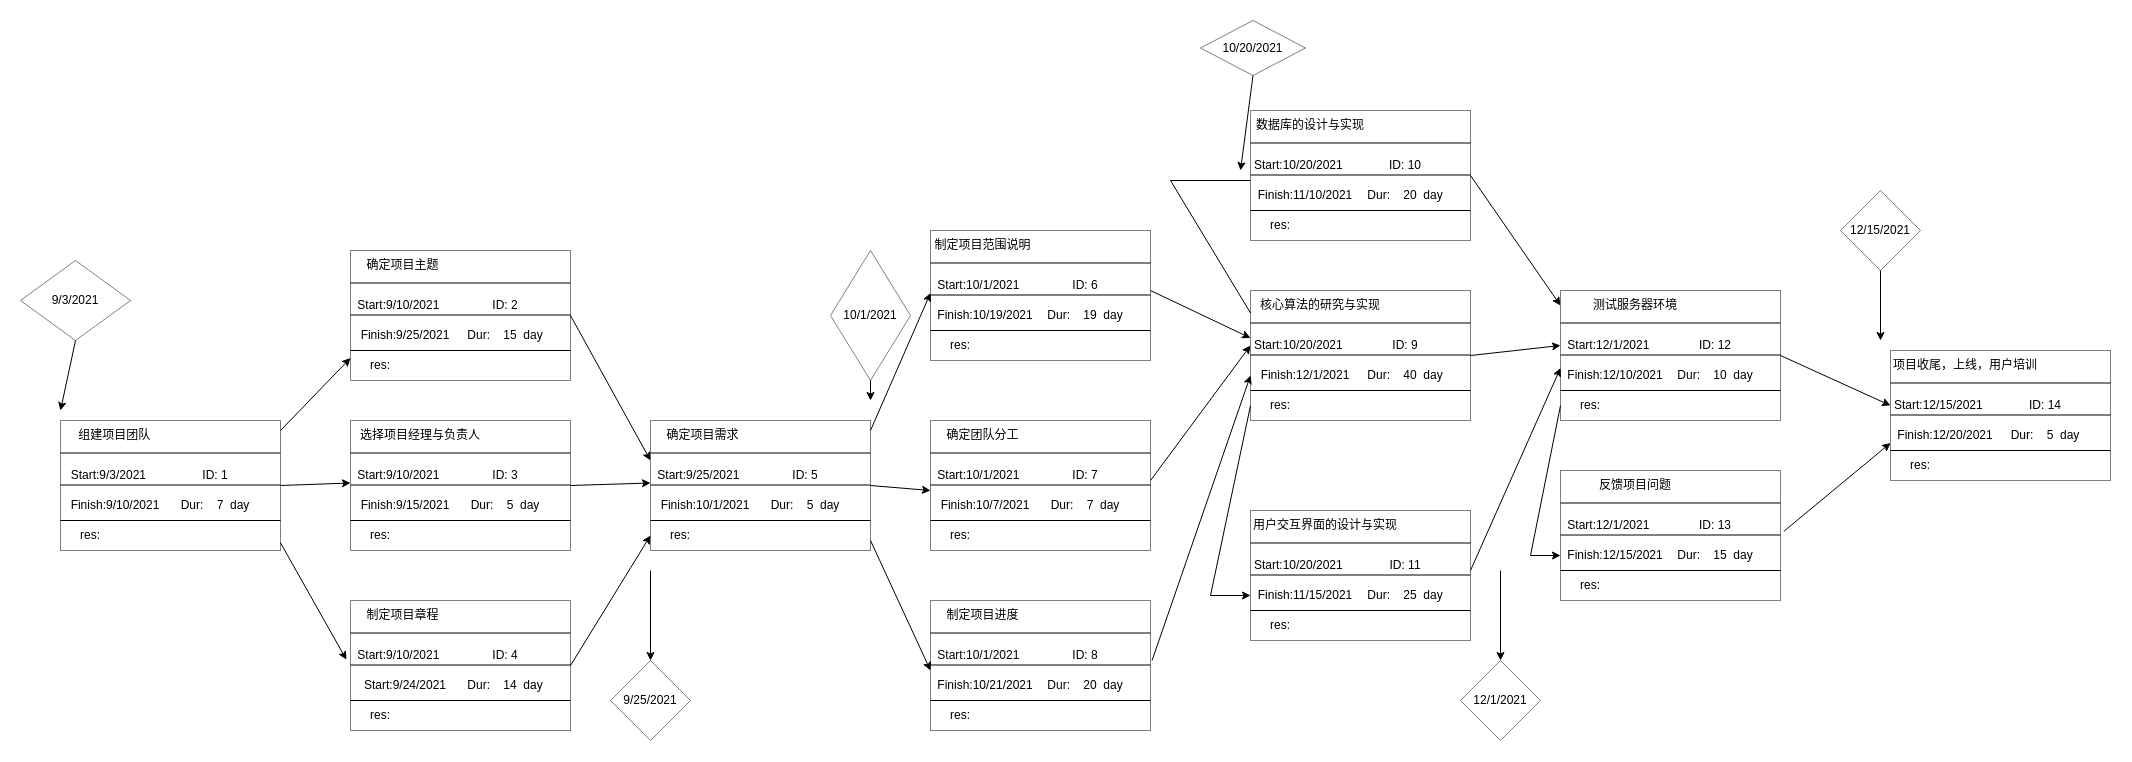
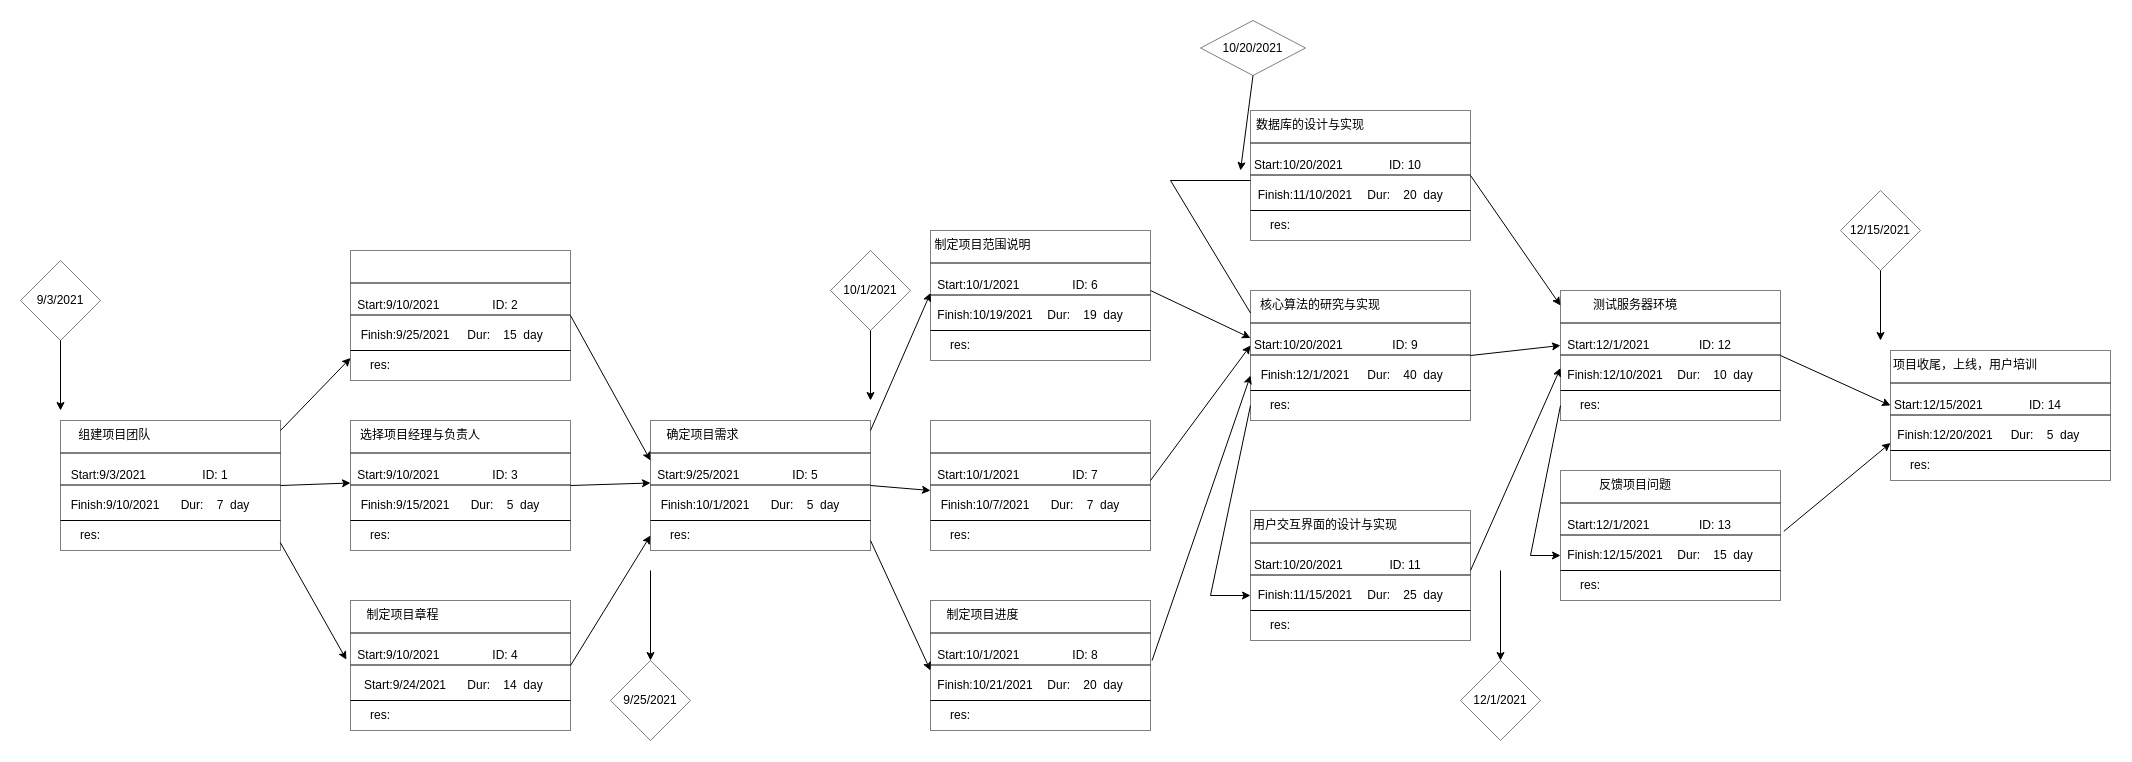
node "确定项目主题": removed
node "9/3/2021": size 110x80 -> 80x80
node "10/1/2021": size 80x130 -> 80x80
node "确定团队分工": removed
